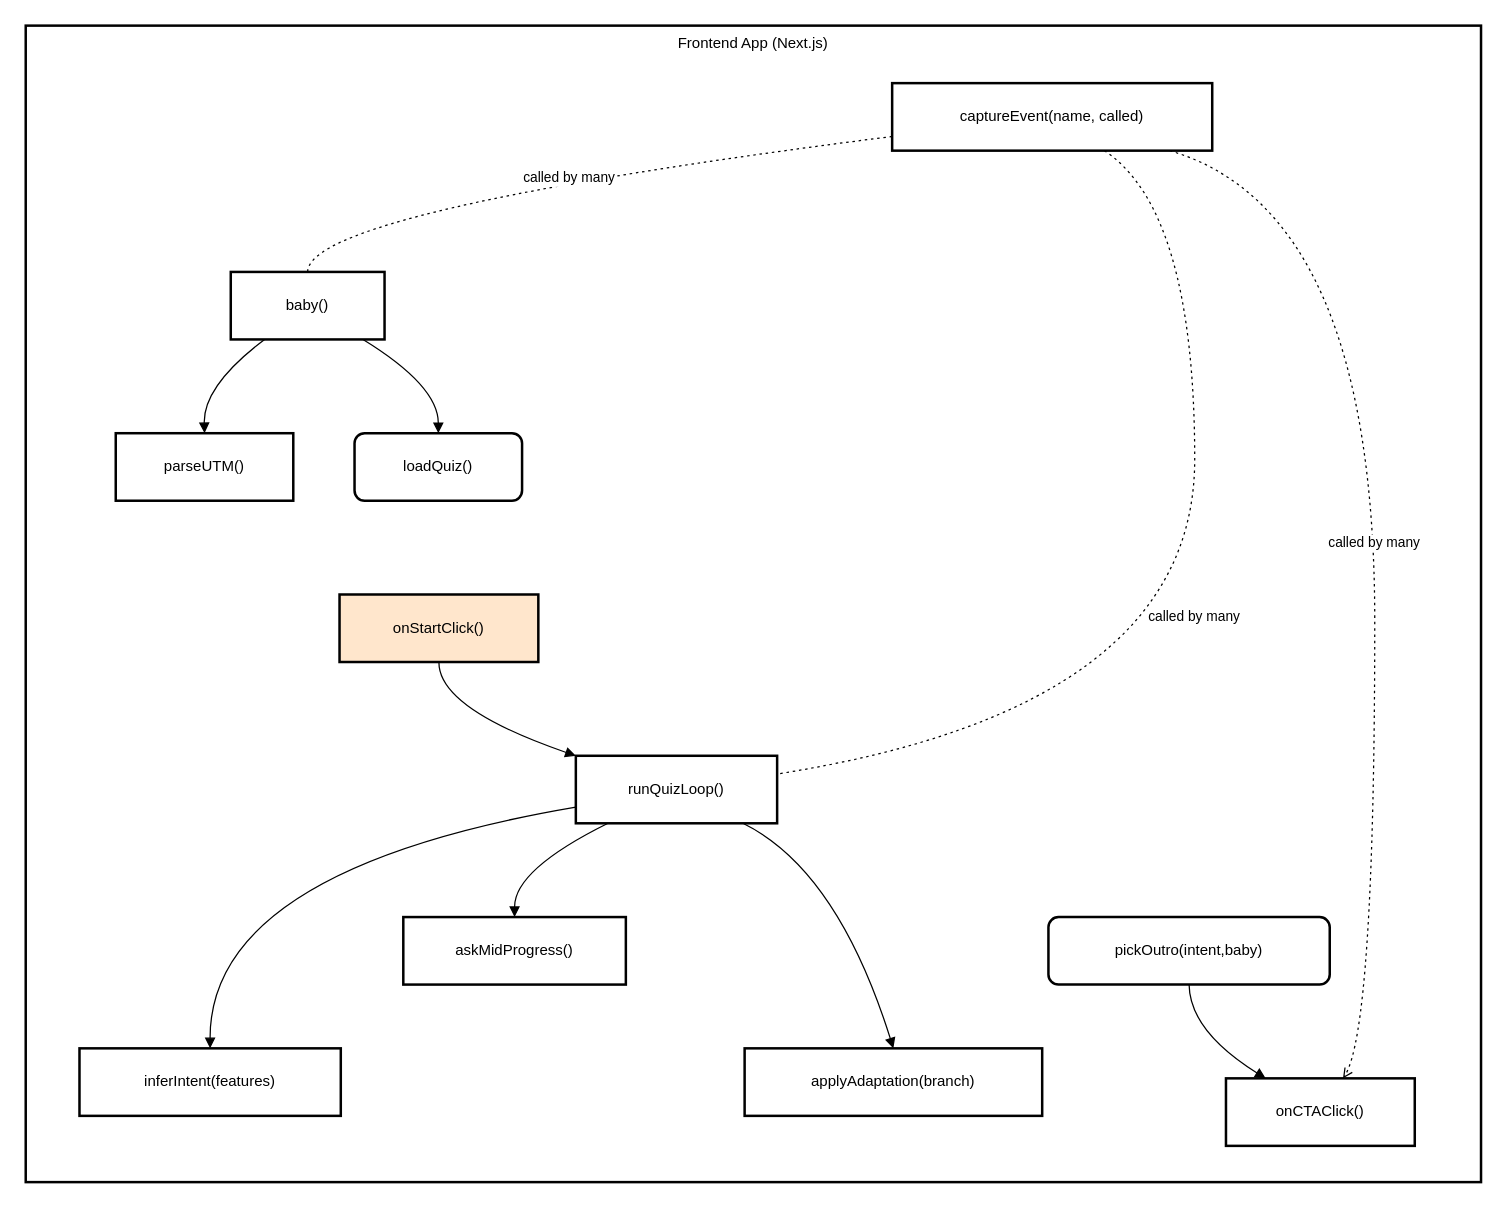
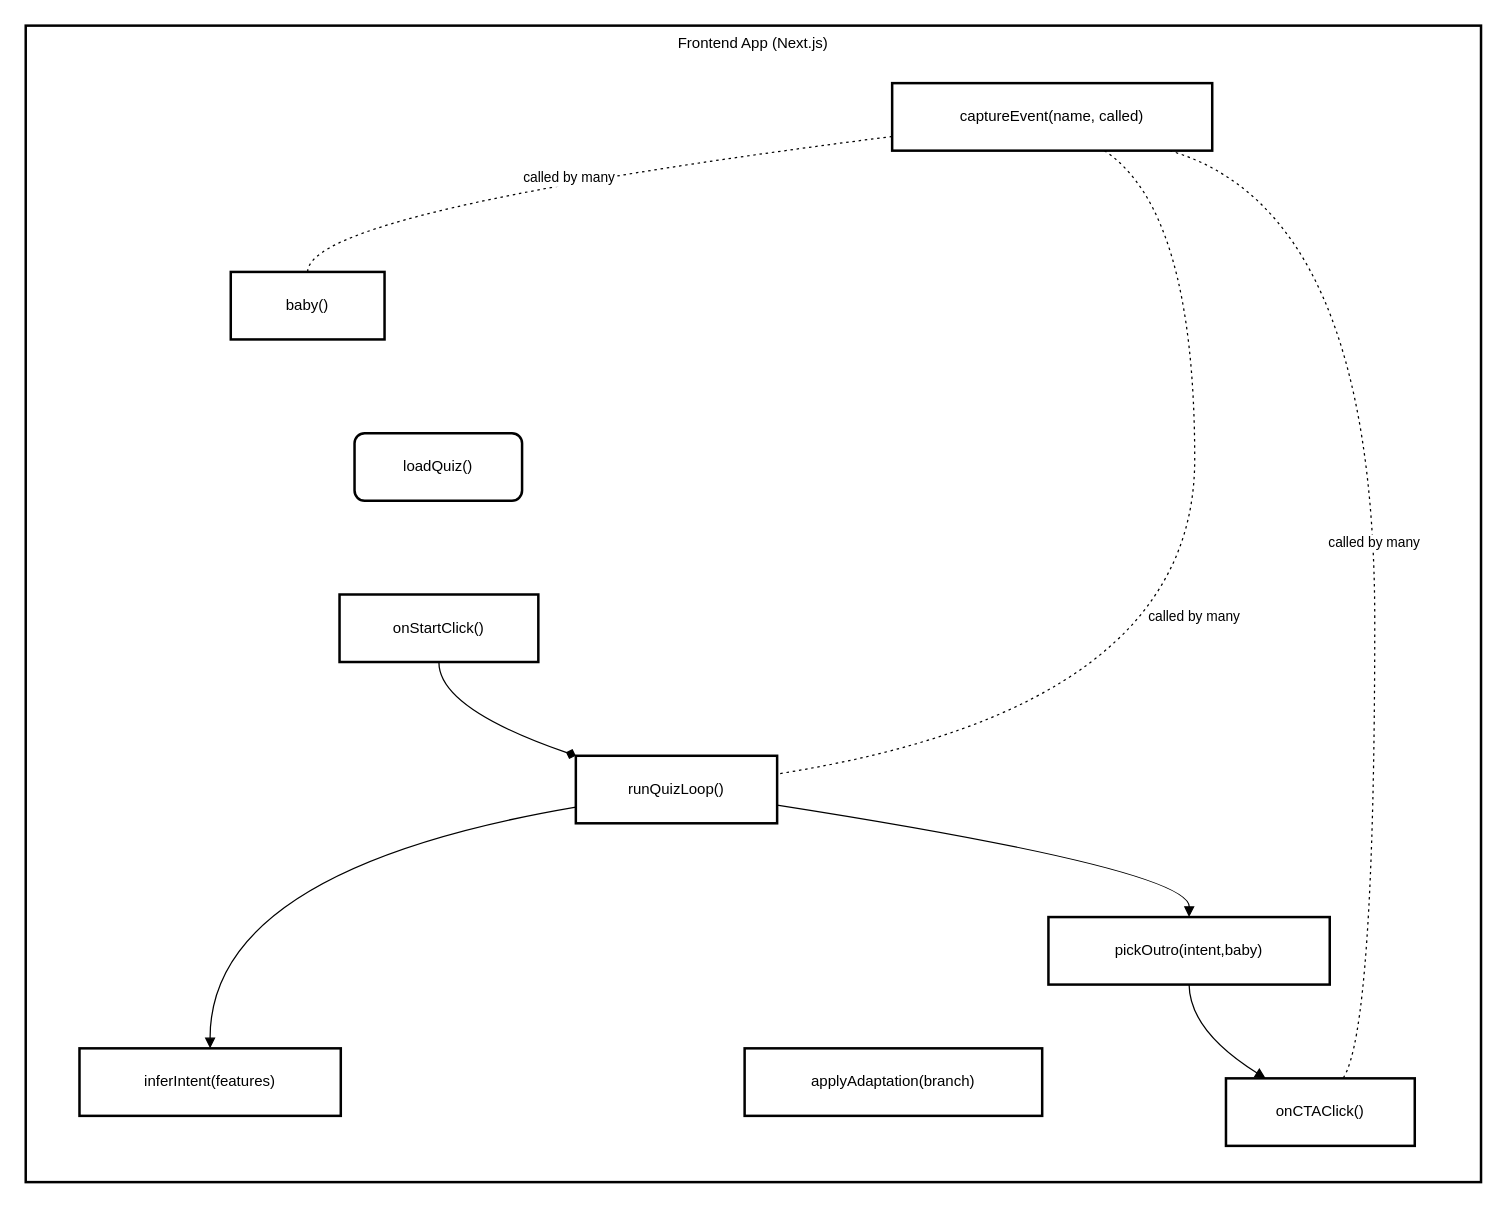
edge "baby()" -> "loadQuiz()": removed
edge "baby()" -> "parseUTM()": removed
node "parseUTM()": removed
node "onStartClick()": fillcolor #ffe6cc -> #ffffff
edge "onStartClick()" -> "runQuizLoop()": arrowhead block -> diamond
edge "runQuizLoop()" -> "pickOutro(intent,baby)": added
edge "runQuizLoop()" -> "askMidProgress()": removed
edge "runQuizLoop()" -> "applyAdaptation(branch)": removed
node "askMidProgress()": removed
node "pickOutro(intent,baby)": shape rounded rectangle -> rectangle
edge "captureEvent(name, called)" -> "onCTAClick()": arrowhead open -> none
